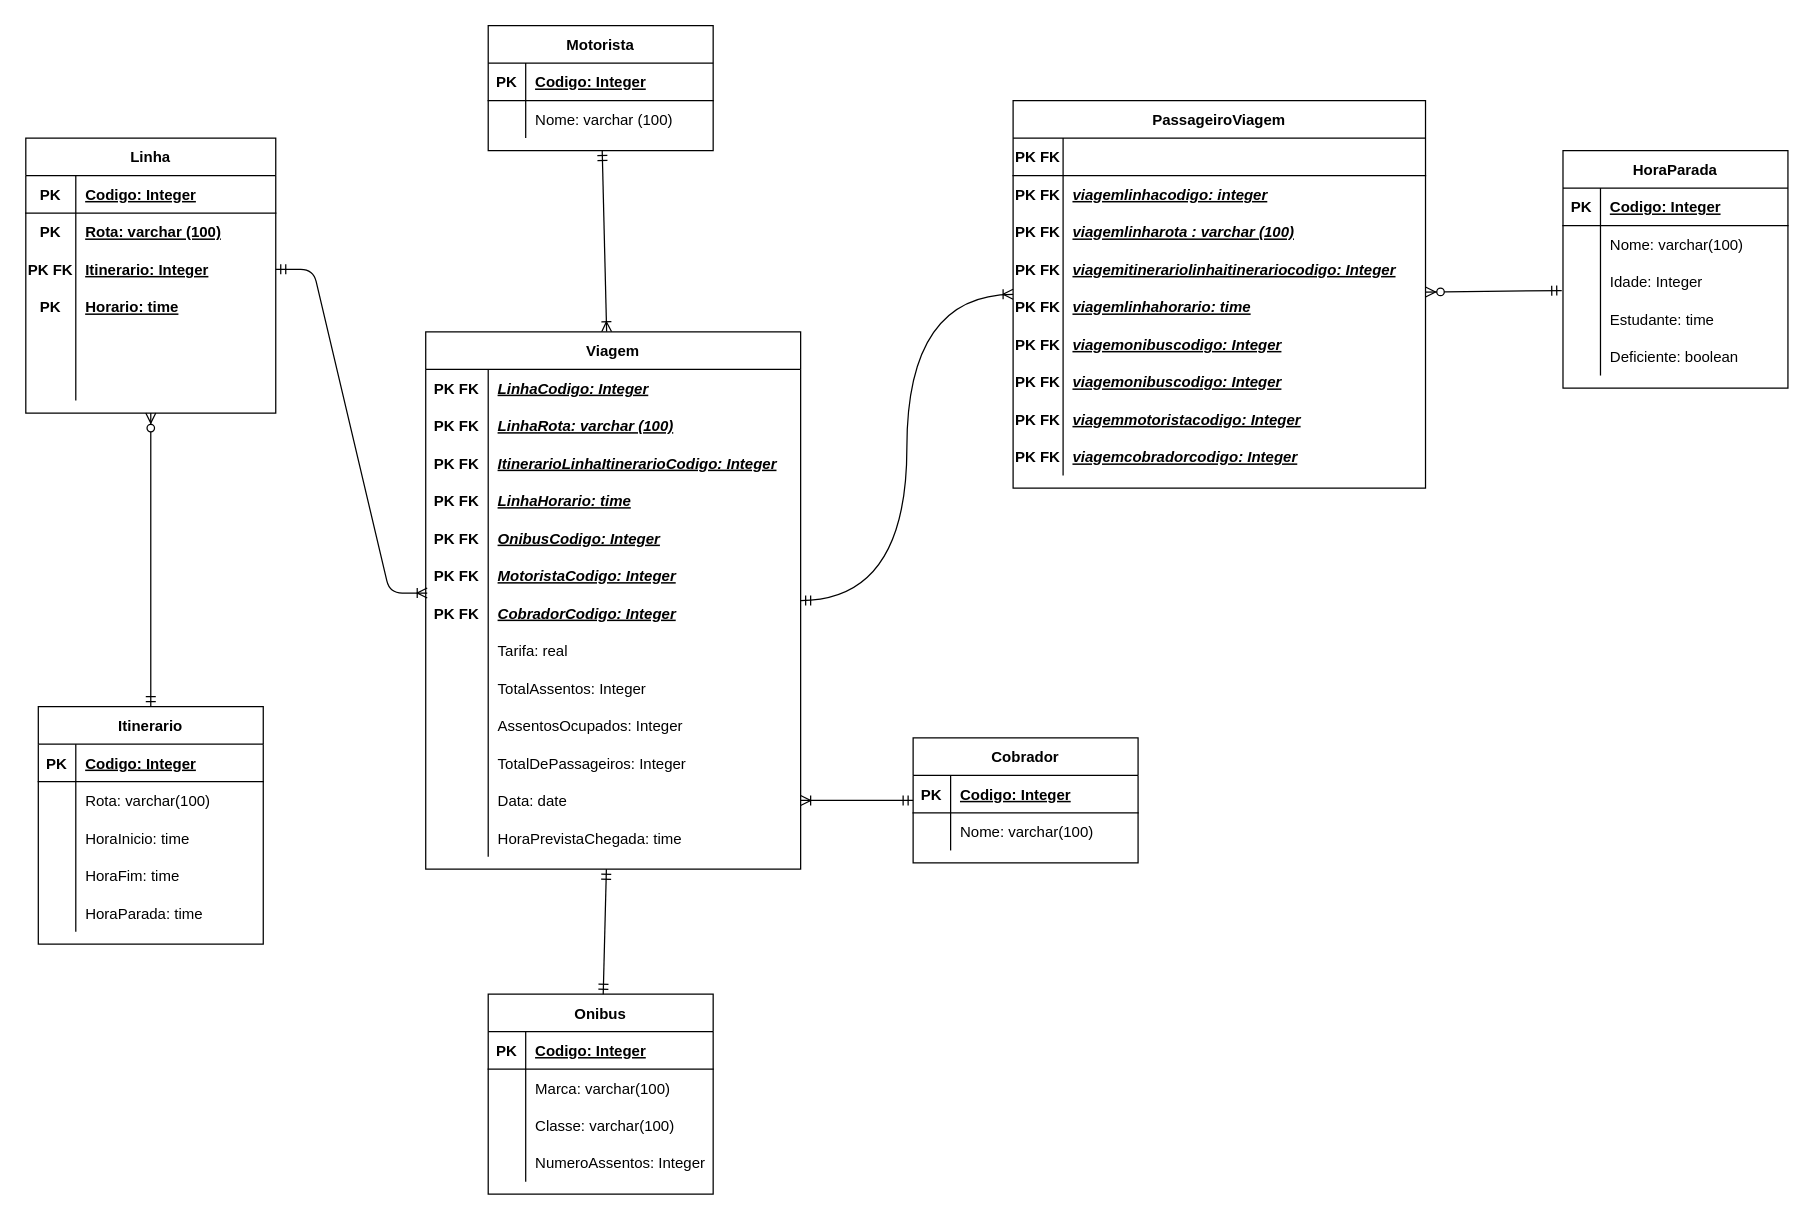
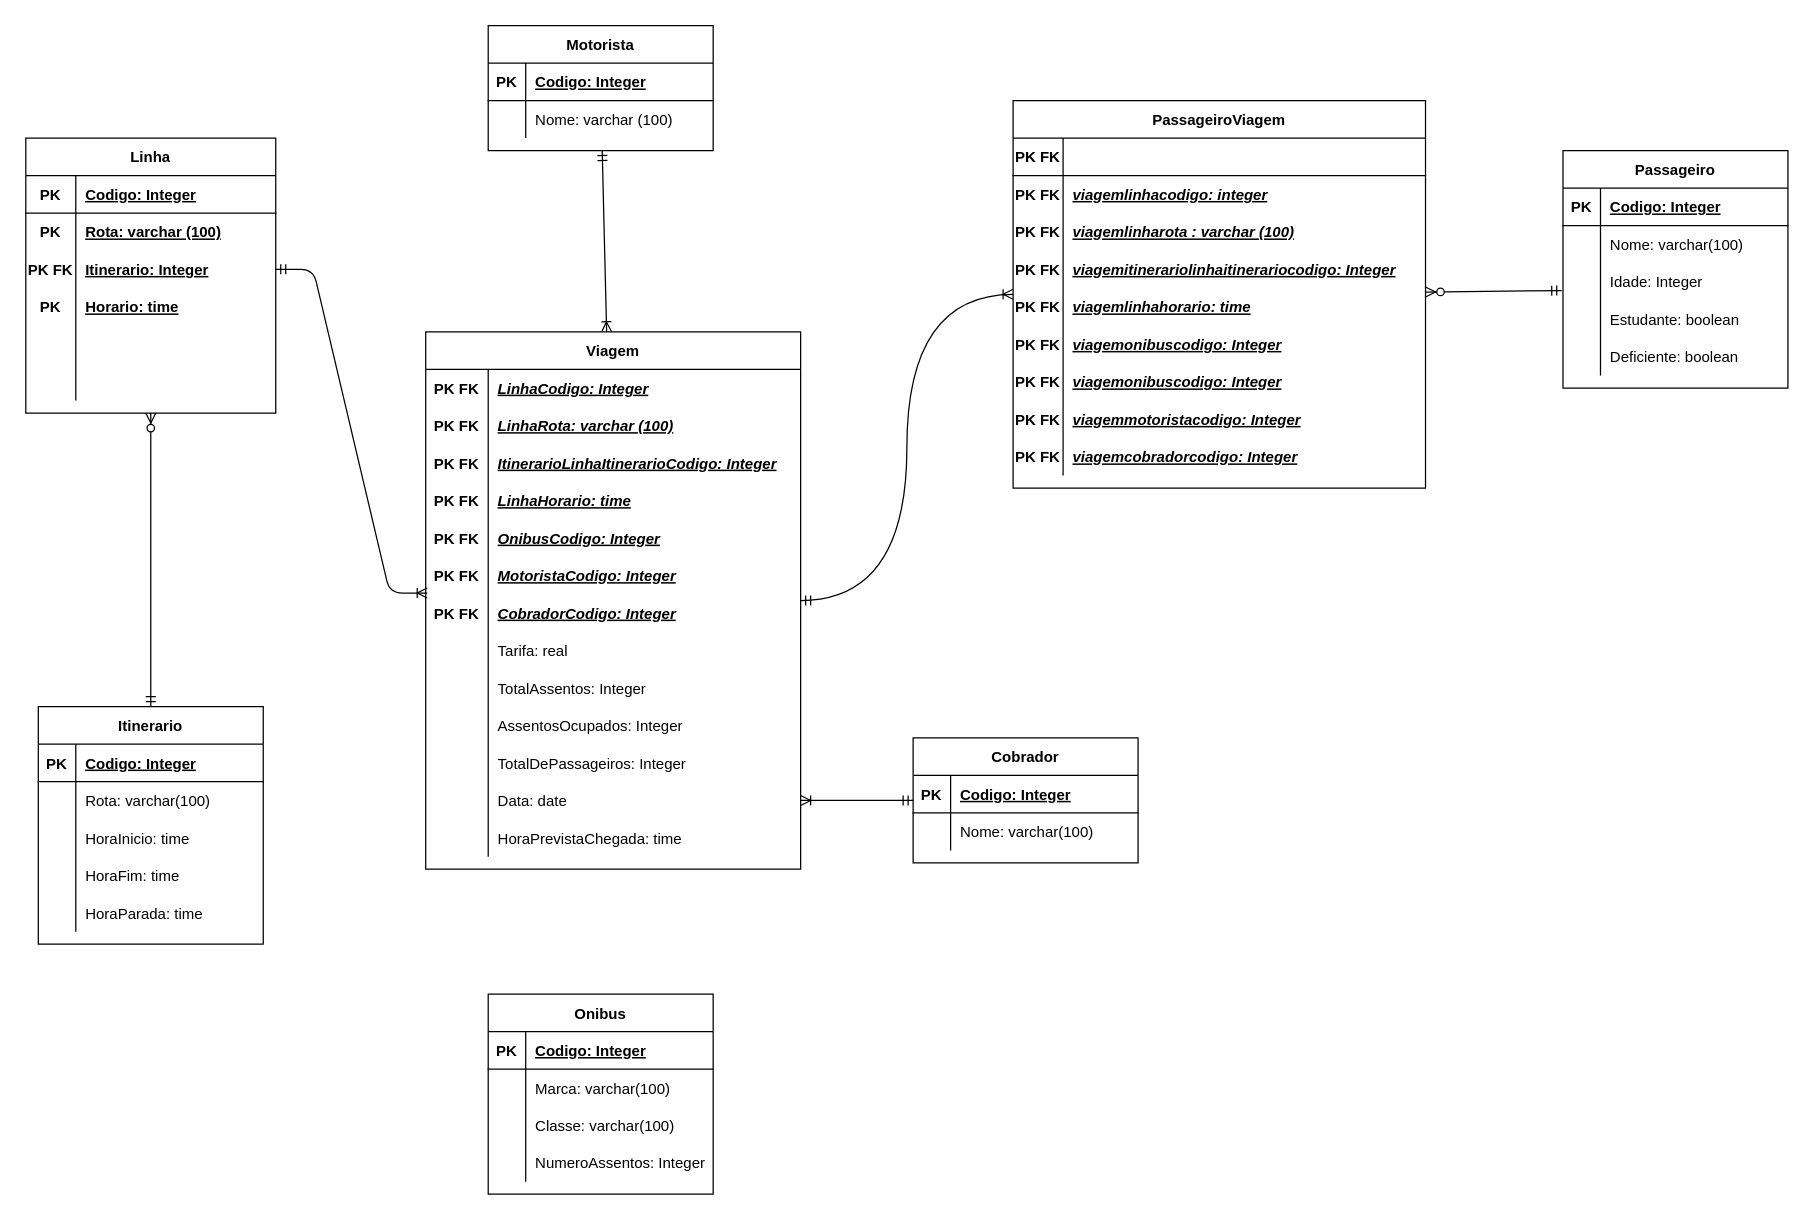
node "HoraParada": label "HoraParada" -> "Passageiro"
node "Estudante: time": label "Estudante: time" -> "Estudante: boolean"
edge "Viagem" -- "Onibus": removed
